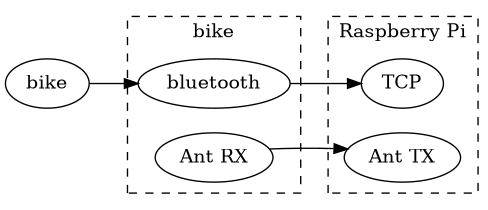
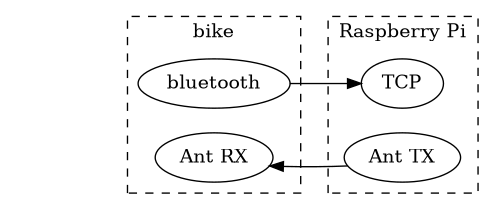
node "bike": removed
edge "Ant RX" -> "Ant TX": reversed
